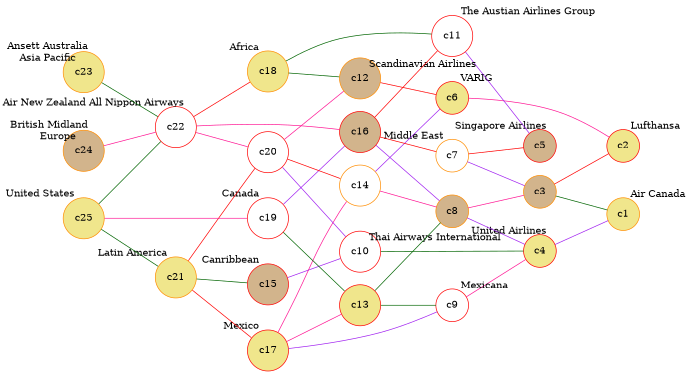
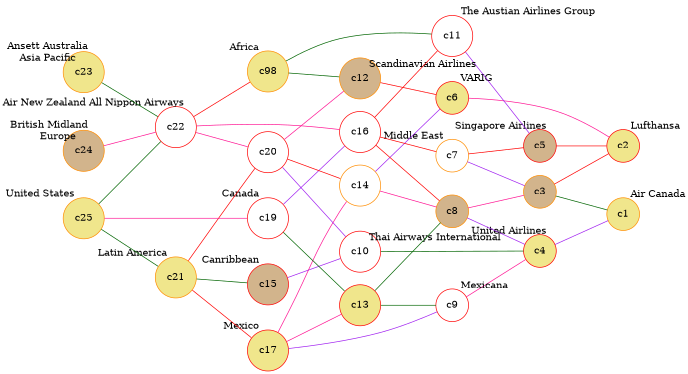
node "c18": label "c18" -> "c98"
node "c16": fillcolor tan -> white
edge "c5" -- "c2": added
edge "c16" -- "c8": color purple -> red
